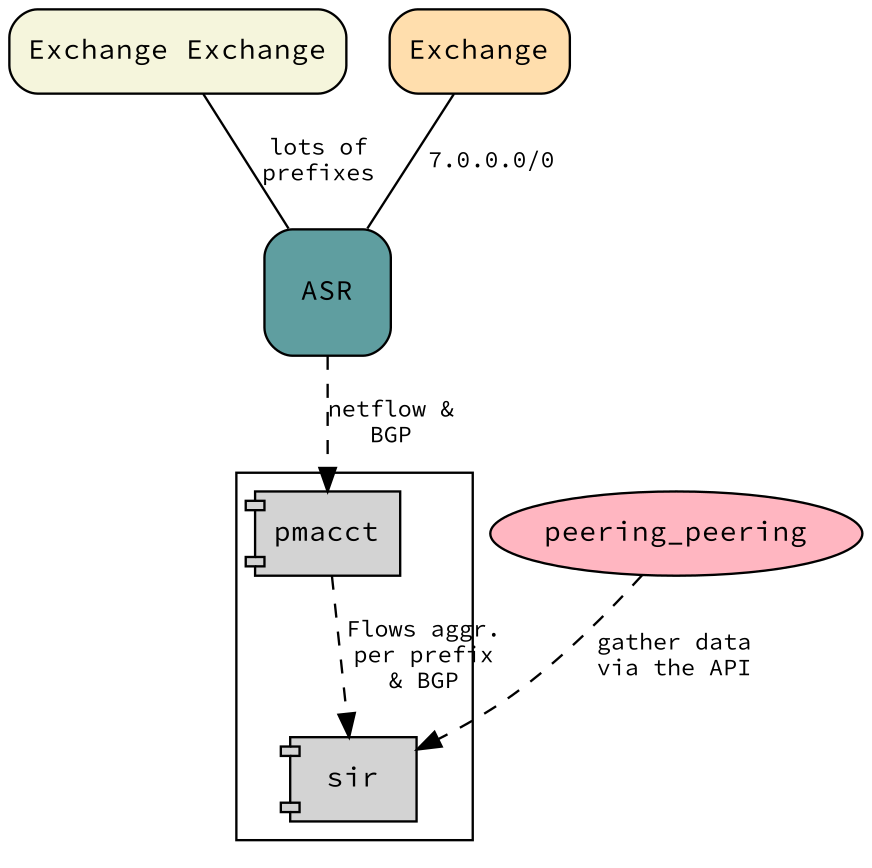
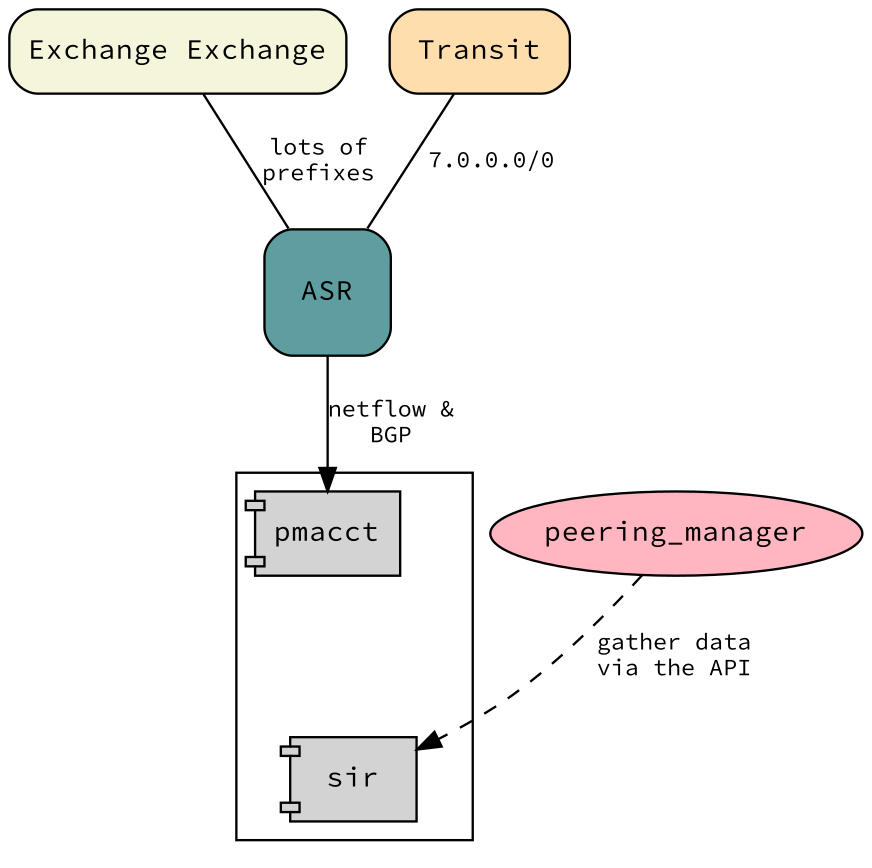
node "Exchange": label "Exchange" -> "Transit"
edge "ASR" -> "pmacct": style dashed -> solid
node "peering_peering": label "peering_peering" -> "peering_manager"
edge "pmacct" -> "sir": removed, label "Flows aggr. per prefix & BGP"
